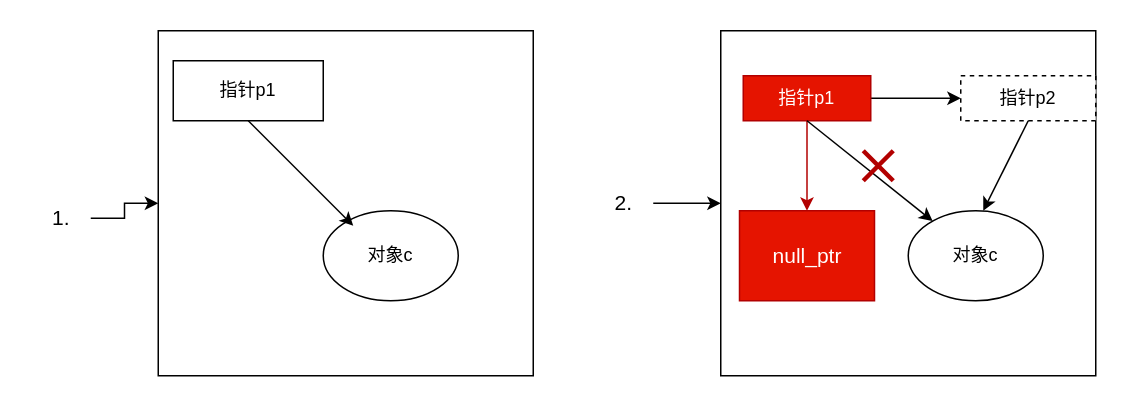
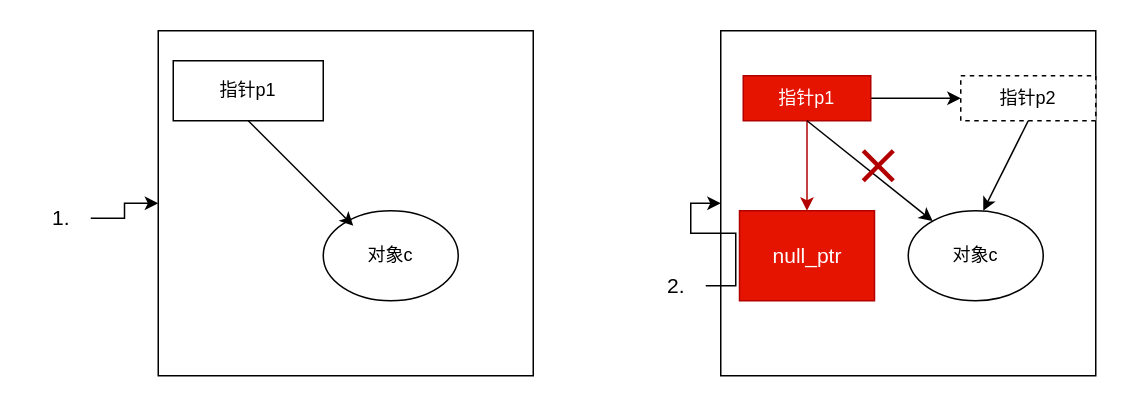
node "2.": moved (623, 203) -> (676, 286)
